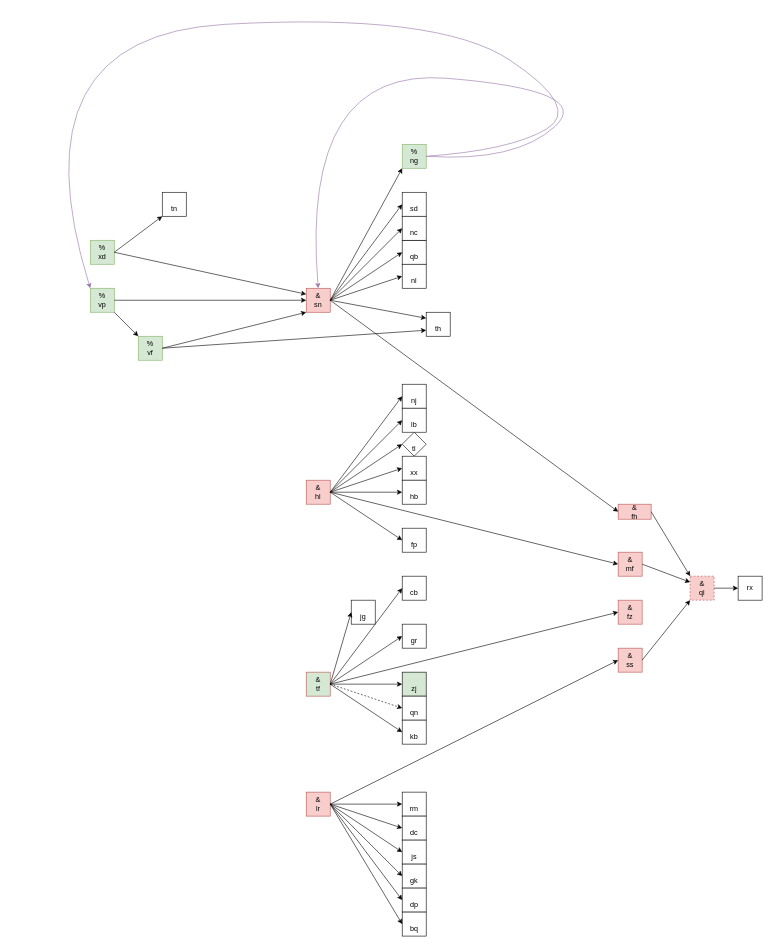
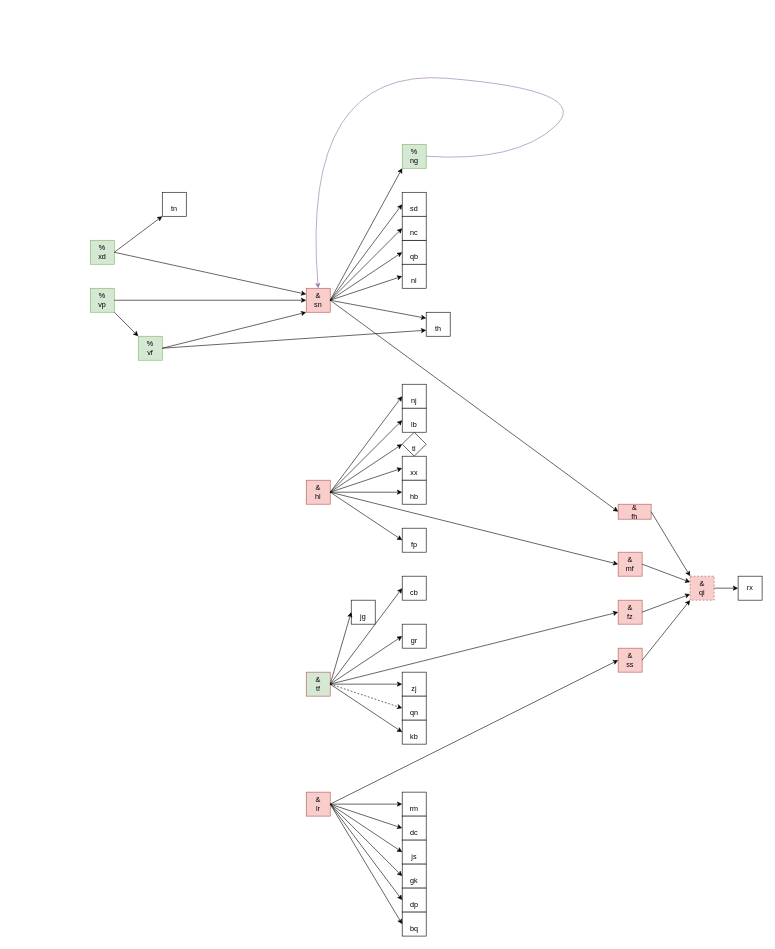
edge "% ng" -> "% vp": removed
edge "& fz" -> "& ql": added
node "zj": fillcolor #d5e8d4 -> #ffffff
